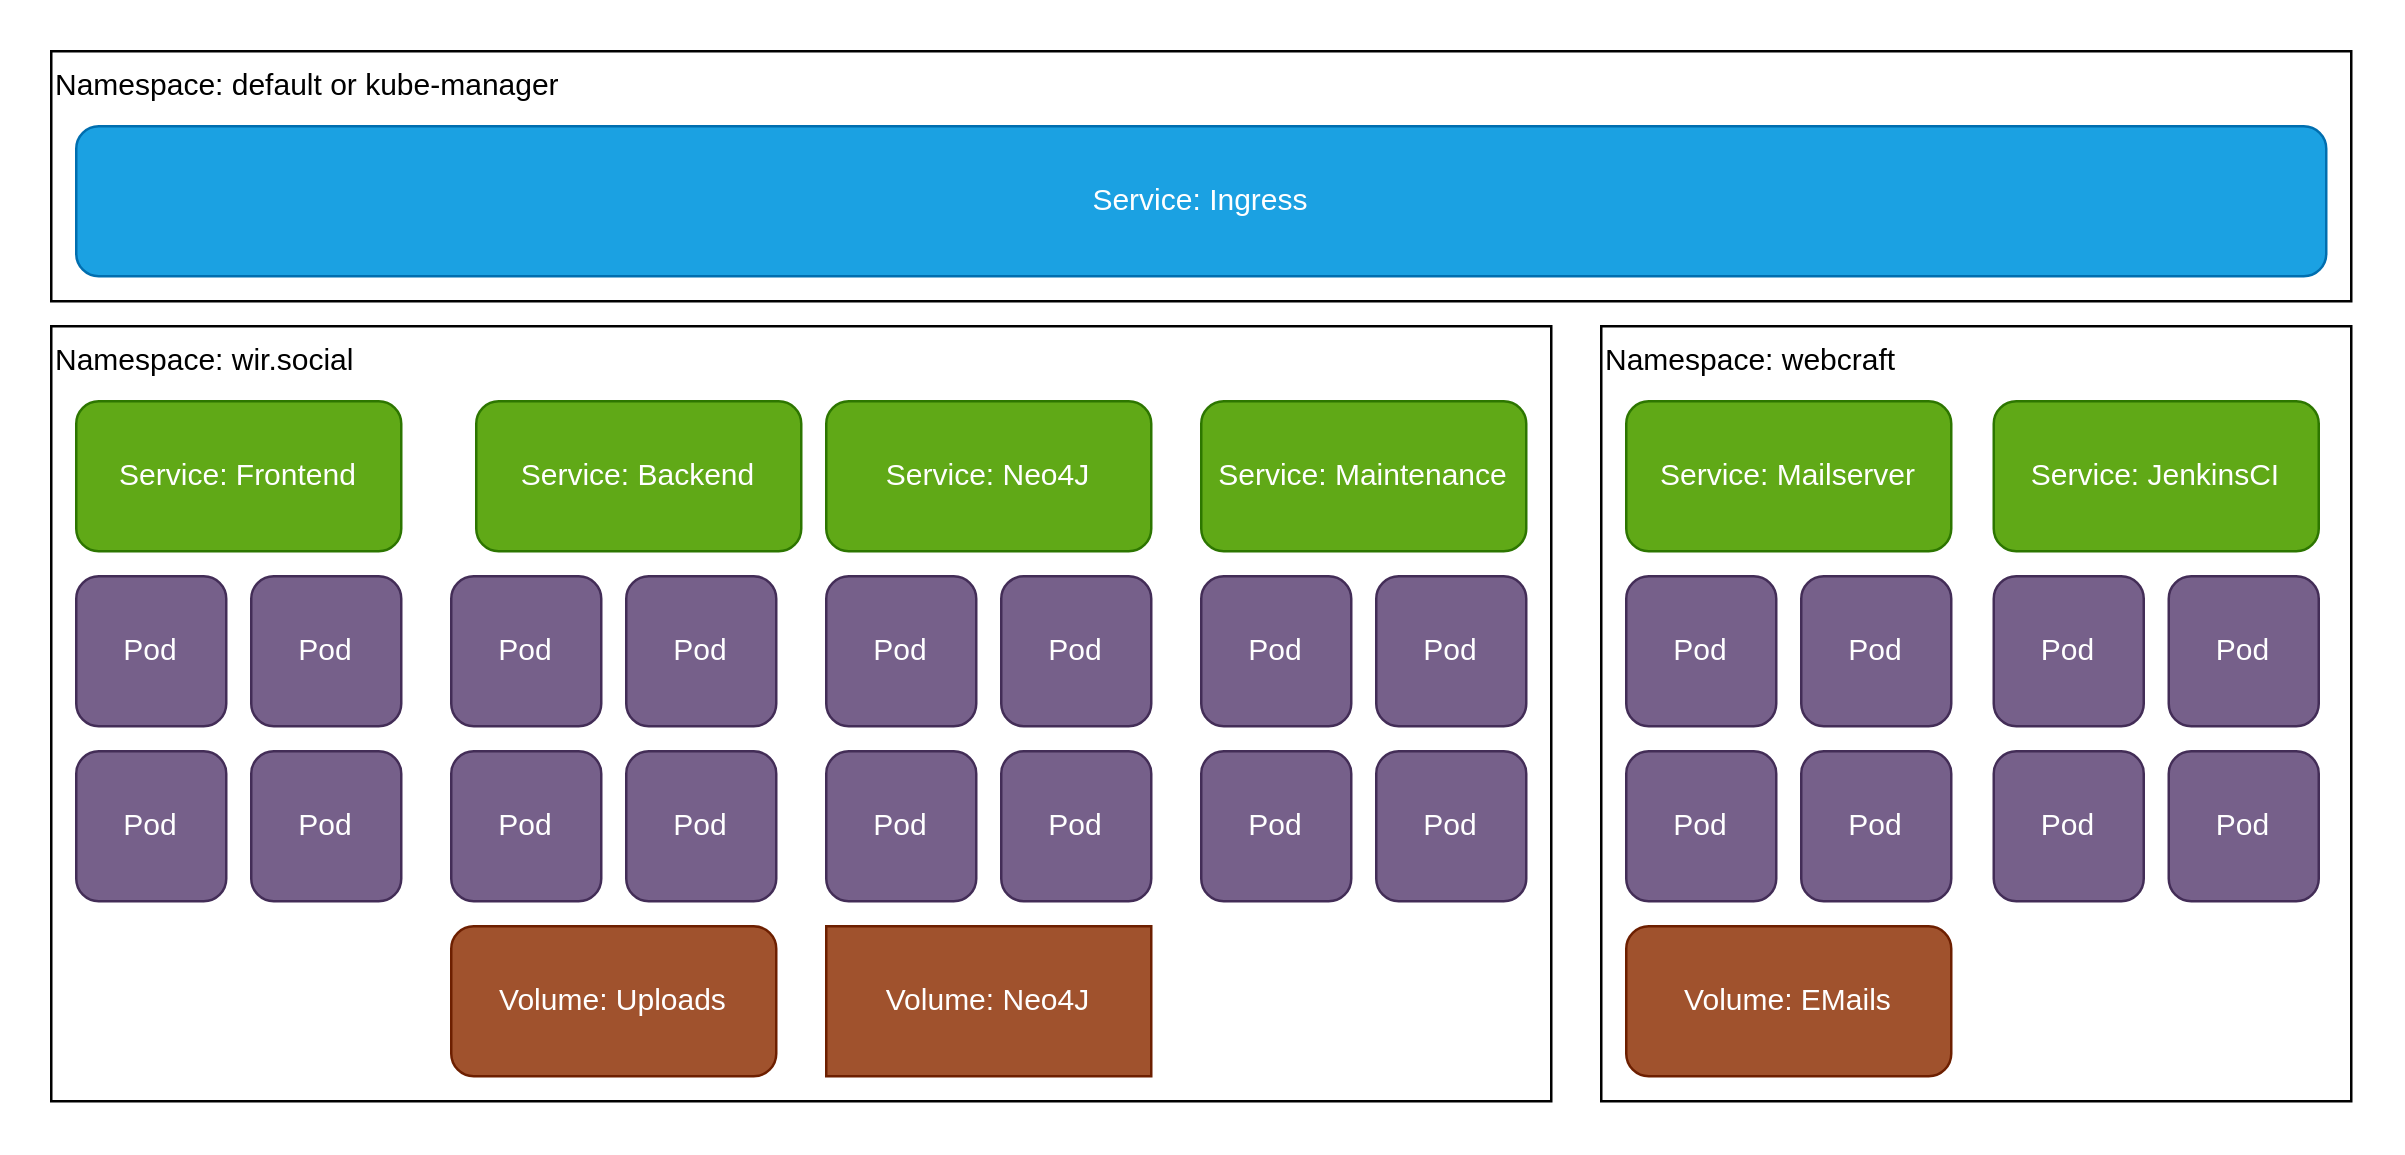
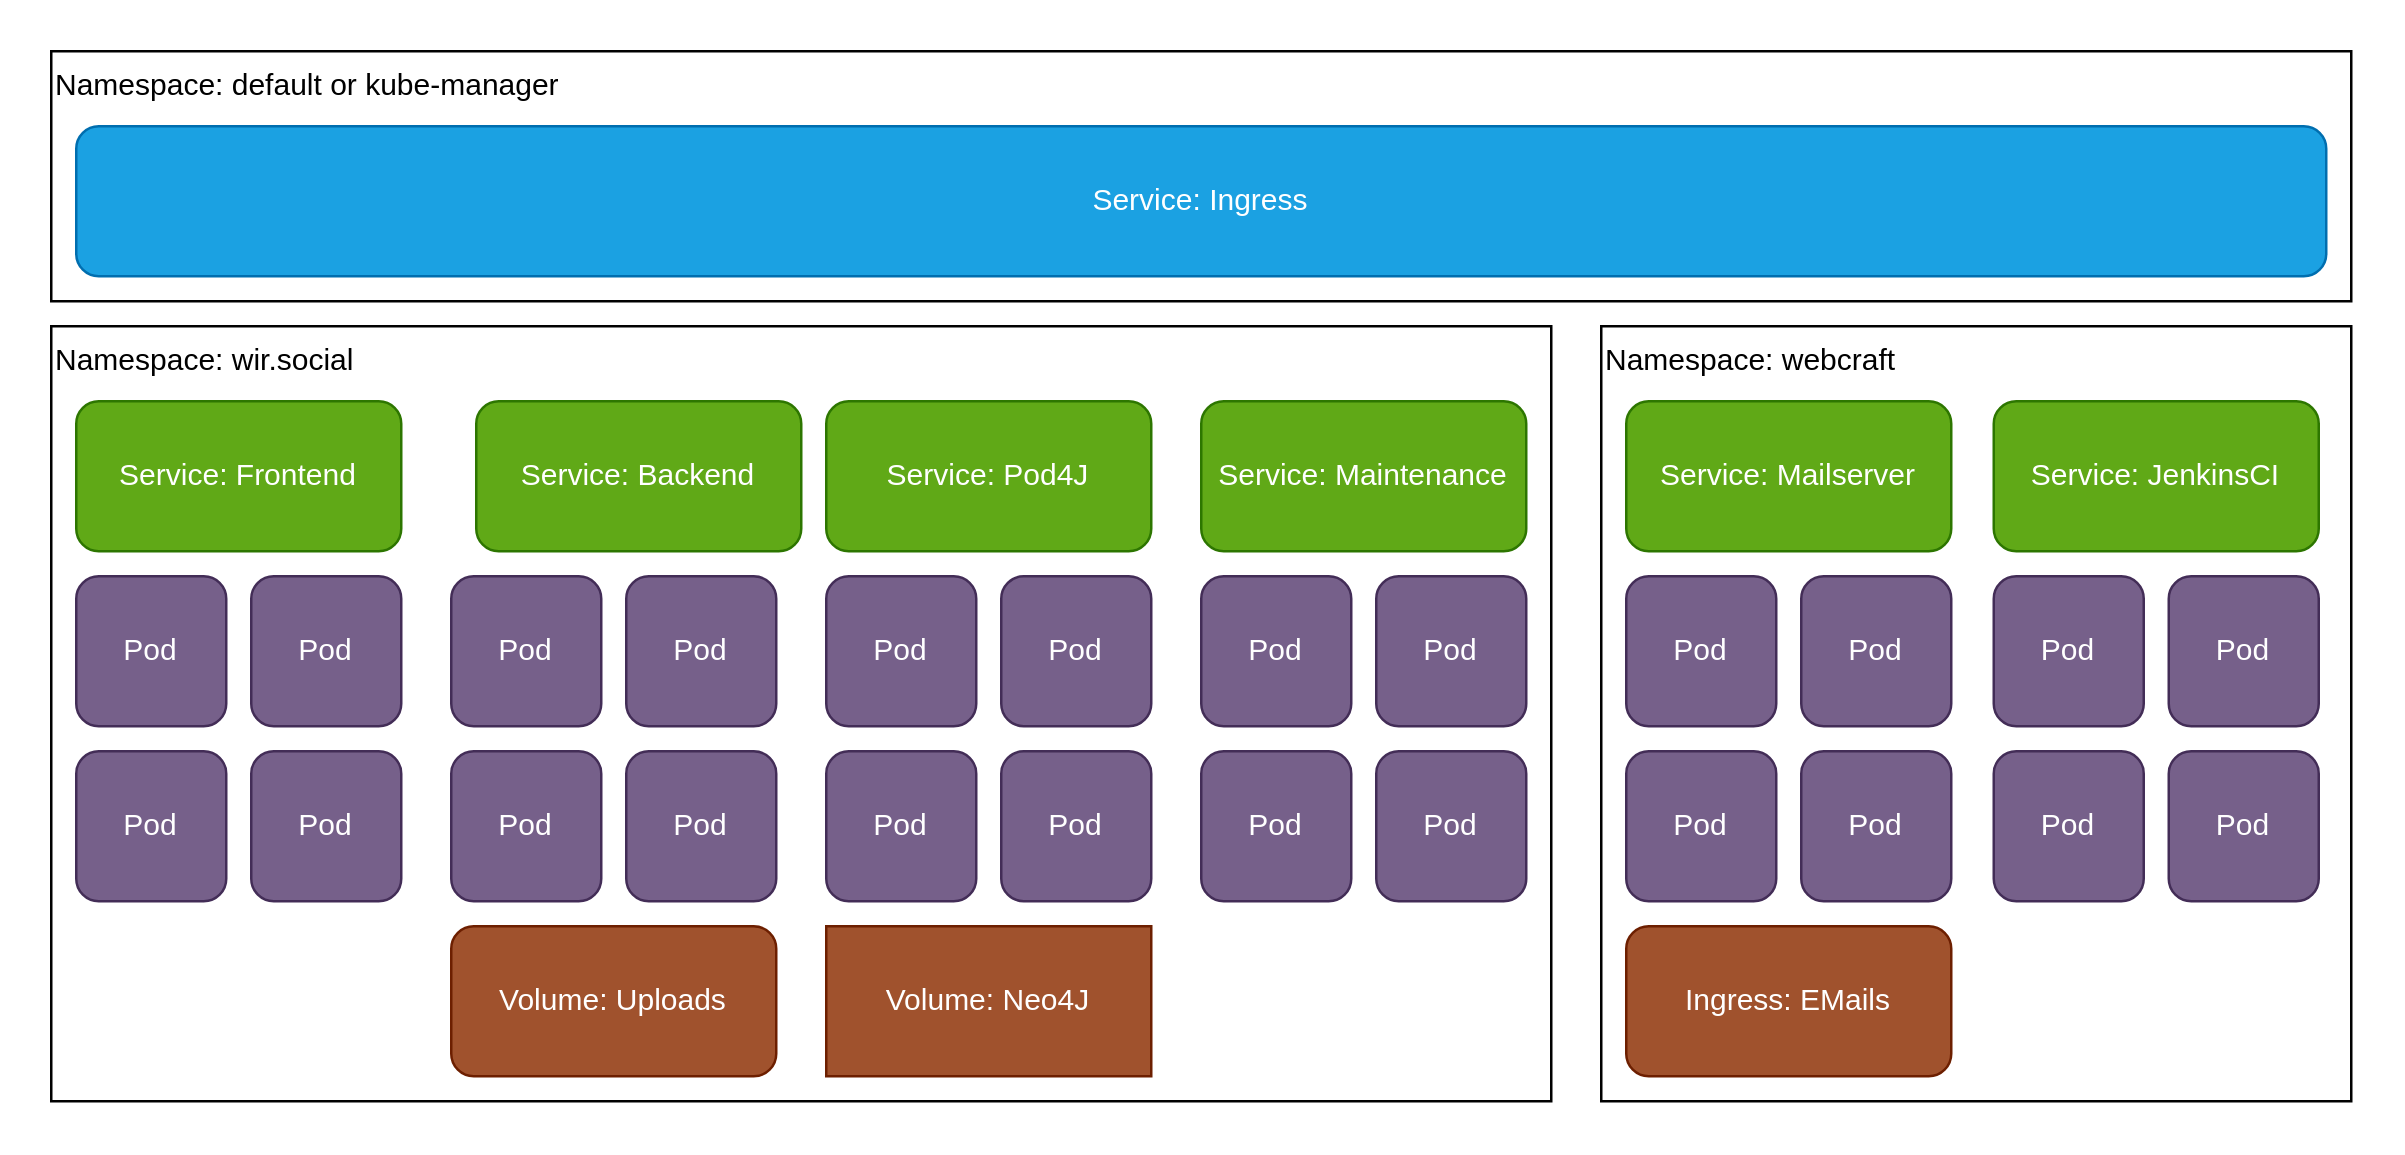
node "Service: Neo4J": label "Service: Neo4J" -> "Service: Pod4J"
node "Volume: EMails": label "Volume: EMails" -> "Ingress: EMails"
